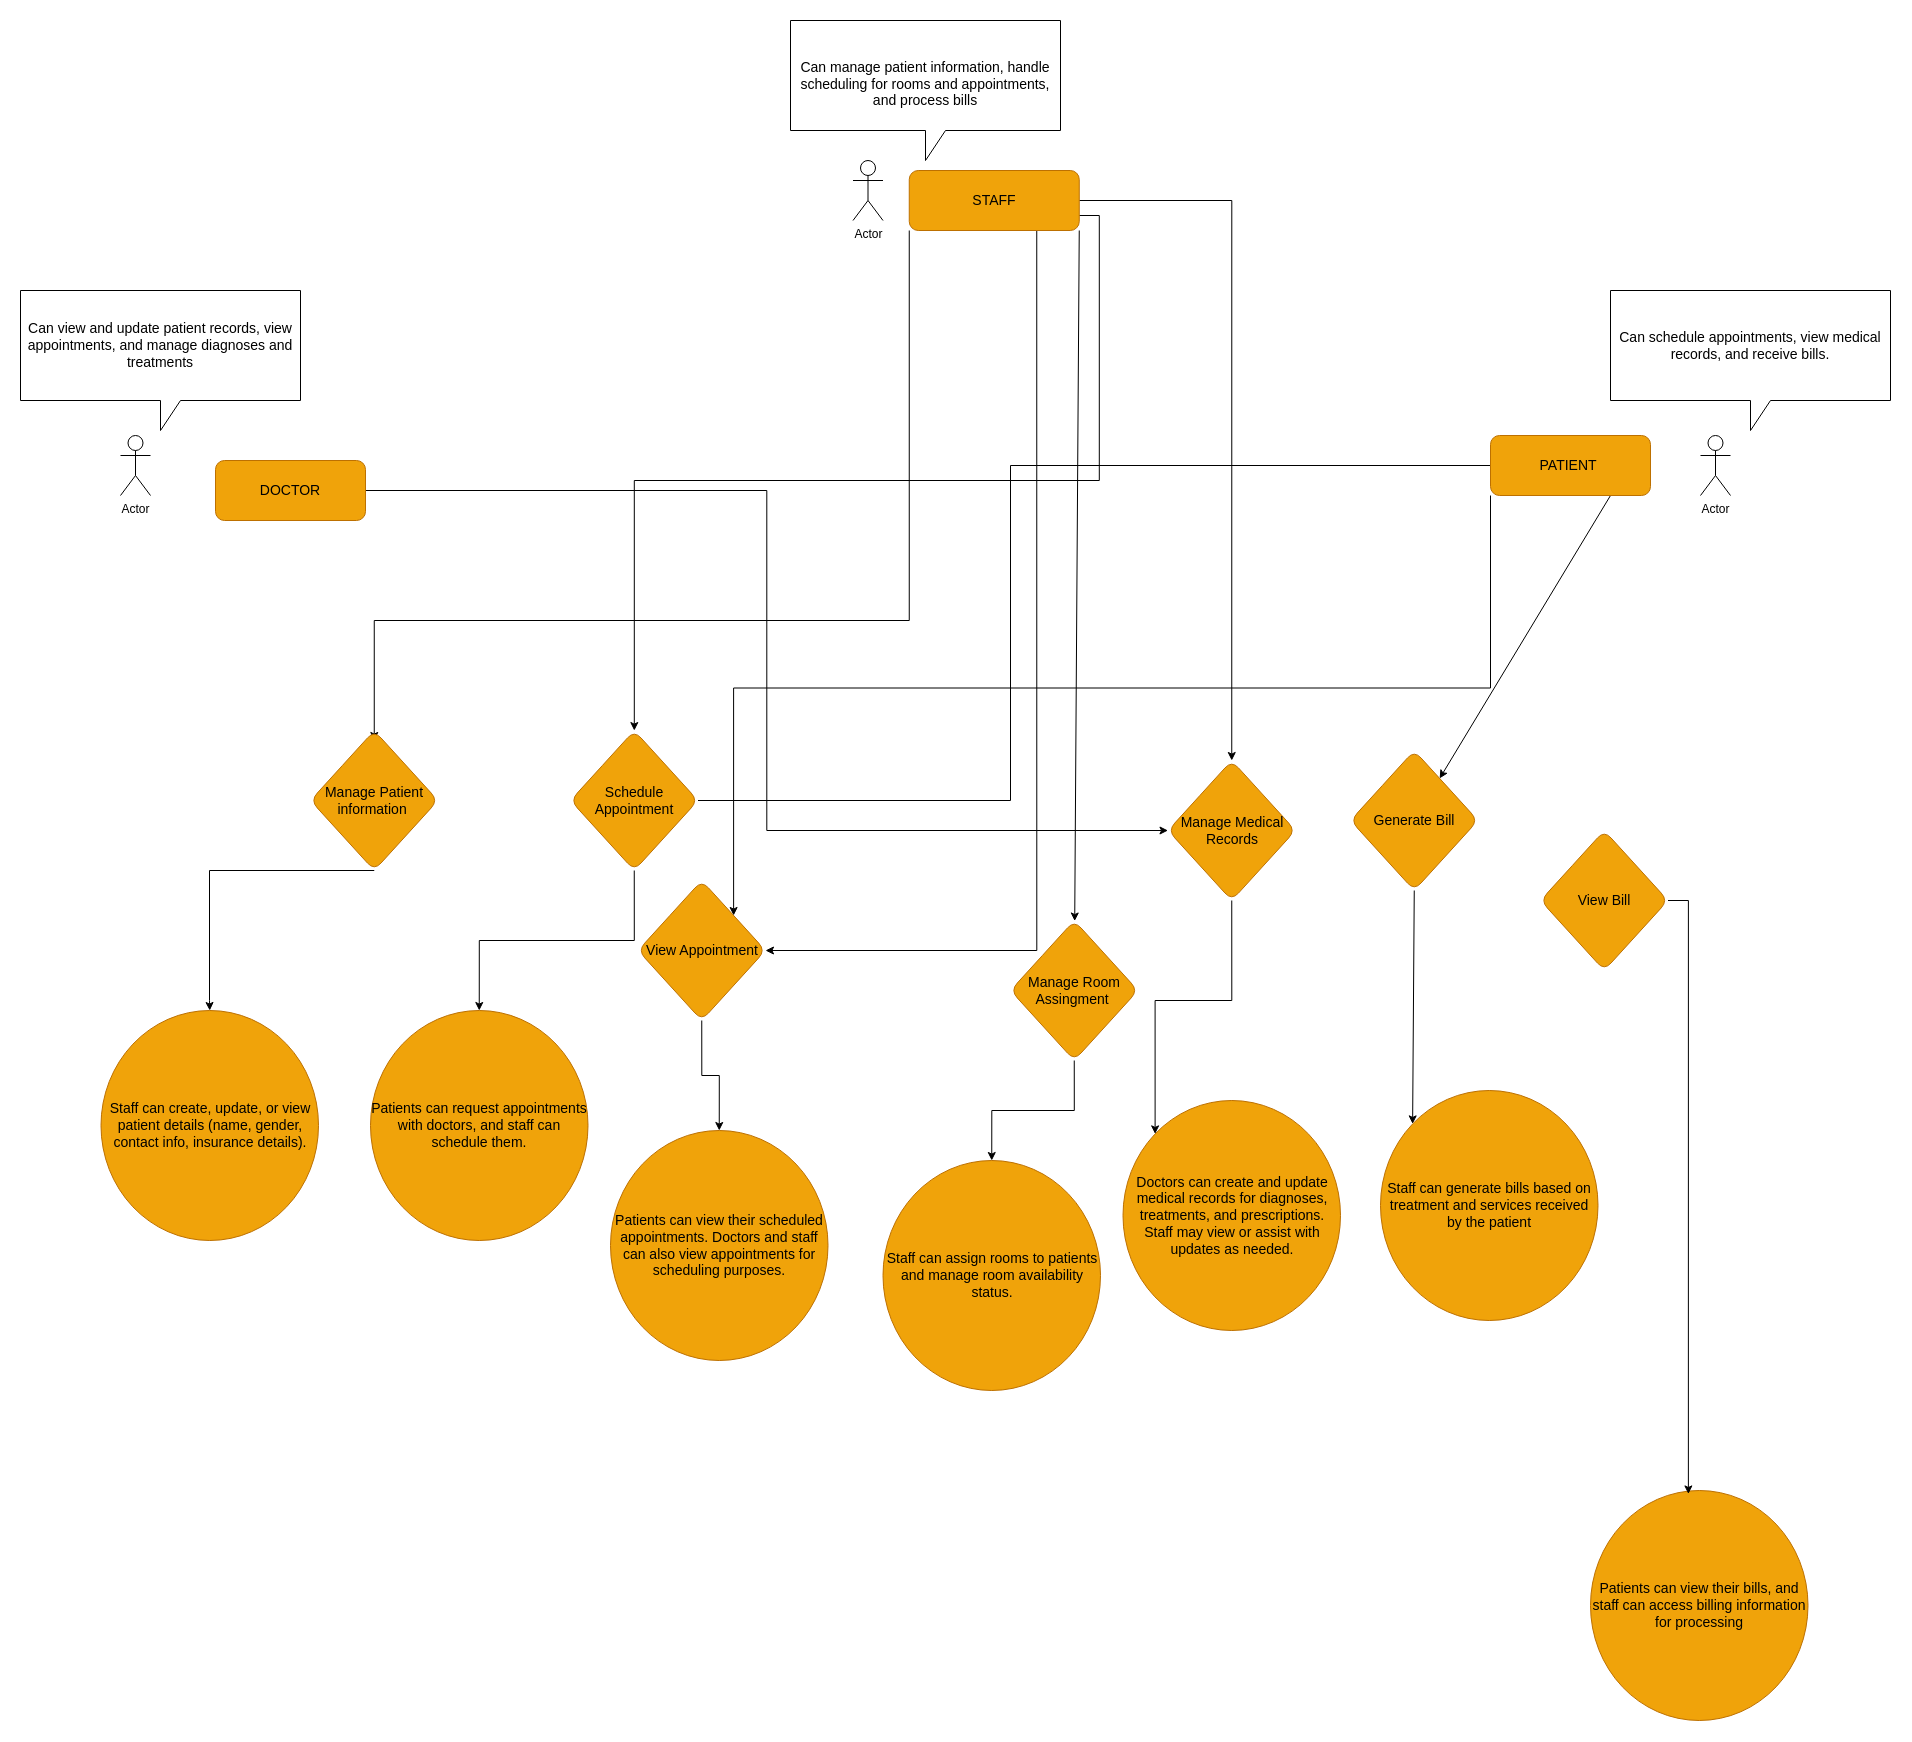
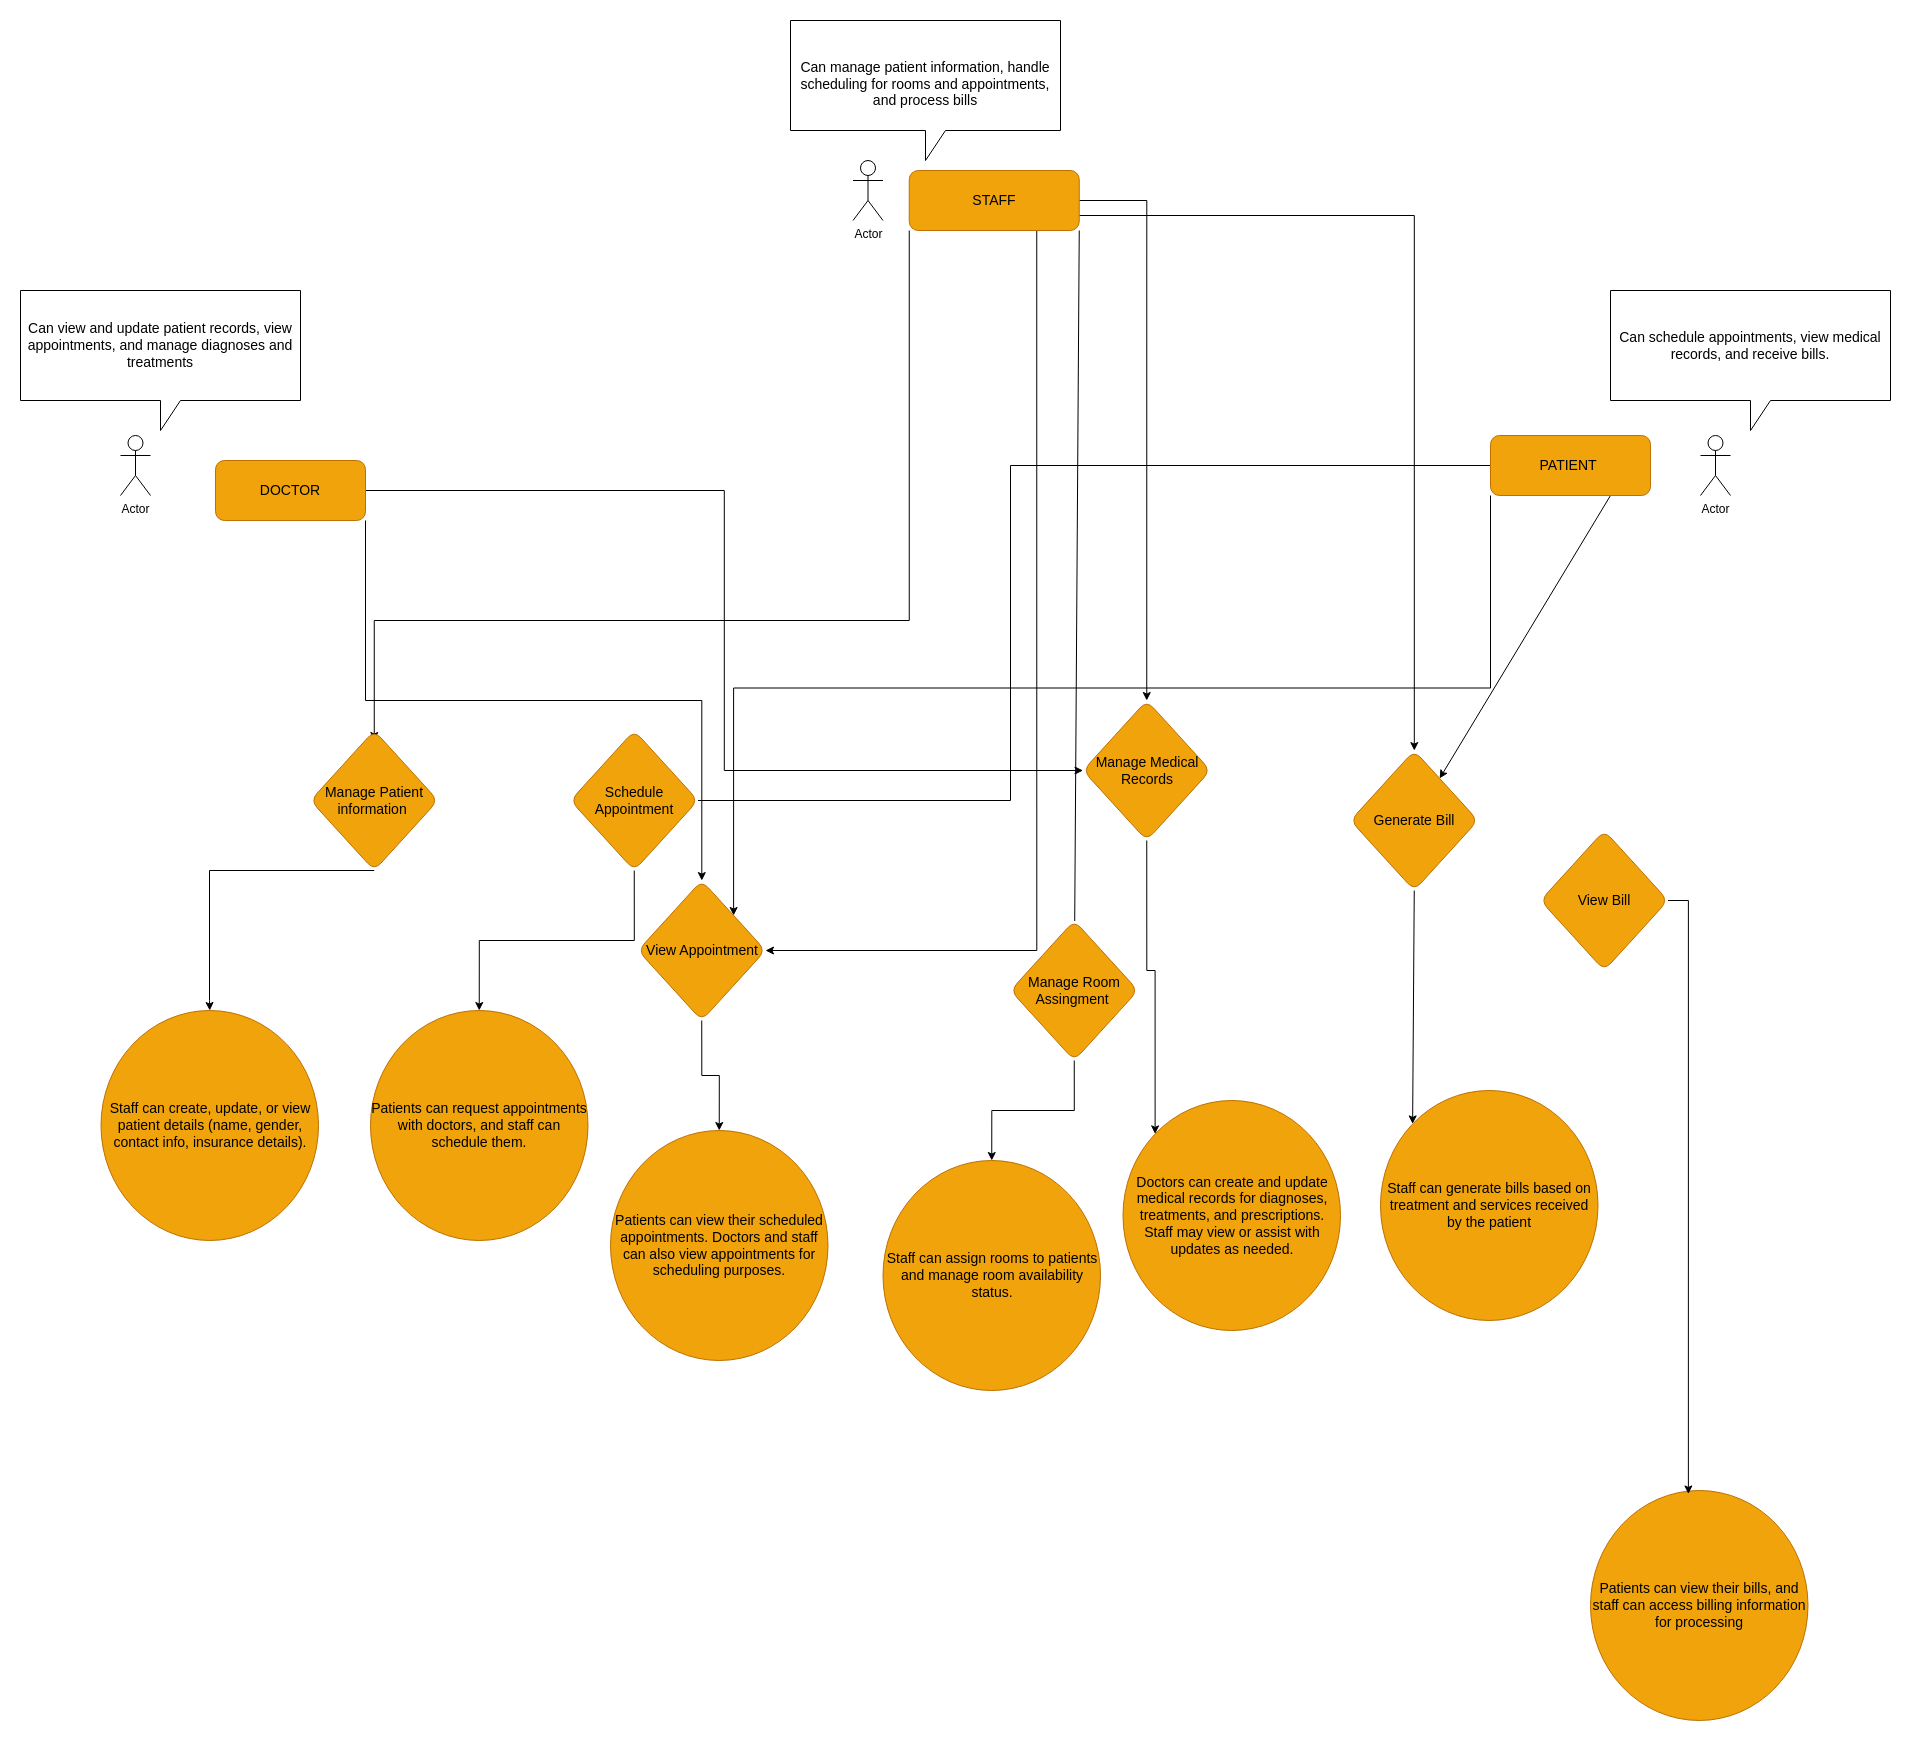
edge "STAFF" -> "Schedule Appointment": now "STAFF" -> "Generate Bill"
edge "DOCTOR" -> "View Appointment": added
node "Manage Medical Records": moved (1232, 831) -> (1147, 771)
edge "STAFF" -> "Manage Room Assingment": arrowhead classic -> none
